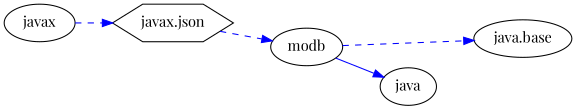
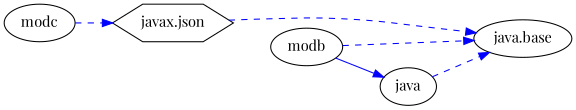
node "javax": label "javax" -> "modc"
edge "javax.json" -> "modb": now "javax.json" -> "java.base"
edge "java" -> "java.base": added
